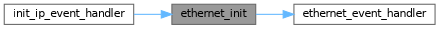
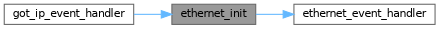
node "init_ip_event_handler": label "init_ip_event_handler" -> "got_ip_event_handler"
